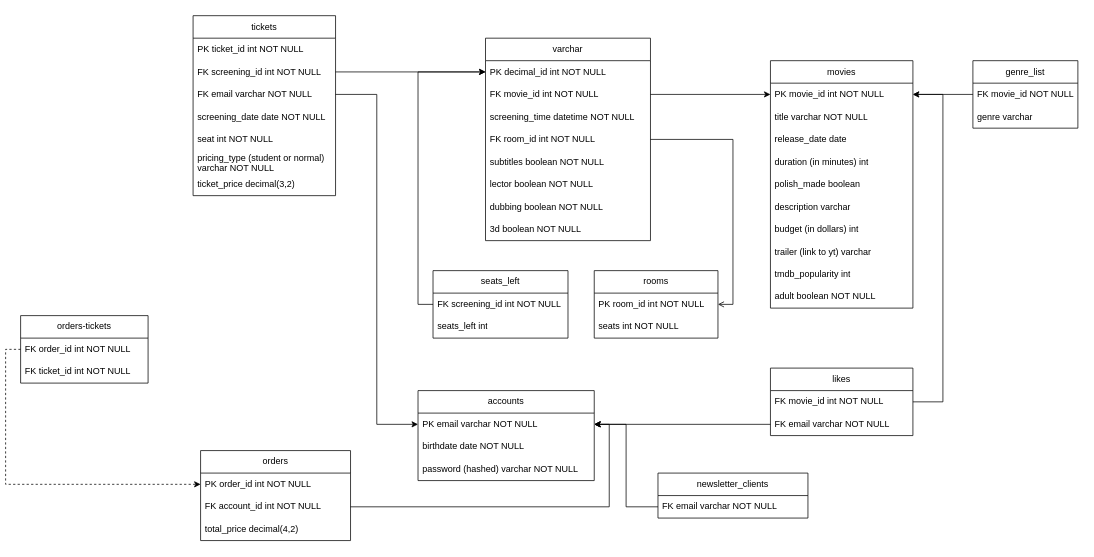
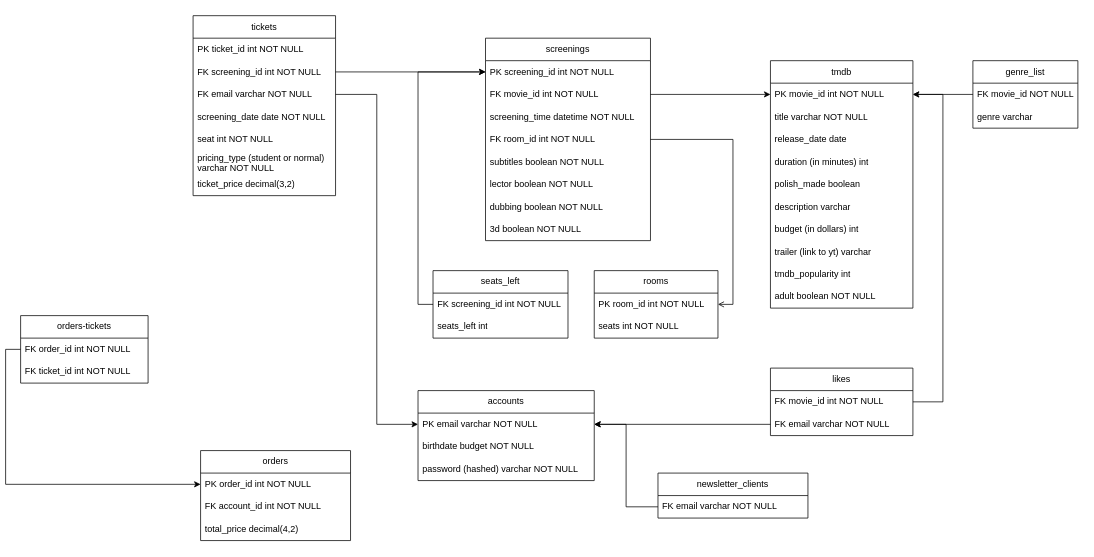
node "varchar": label "varchar" -> "screenings"
node "PK decimal_id int NOT NULL": label "PK decimal_id int NOT NULL" -> "PK screening_id int NOT NULL"
node "movies": label "movies" -> "tmdb"
node "birthdate date NOT NULL": label "birthdate date NOT NULL" -> "birthdate budget NOT NULL"
edge "FK order_id int NOT NULL" -> "PK order_id int NOT NULL": style dashed -> solid
edge "FK account_id int NOT NULL" -> "PK email varchar NOT NULL": removed
